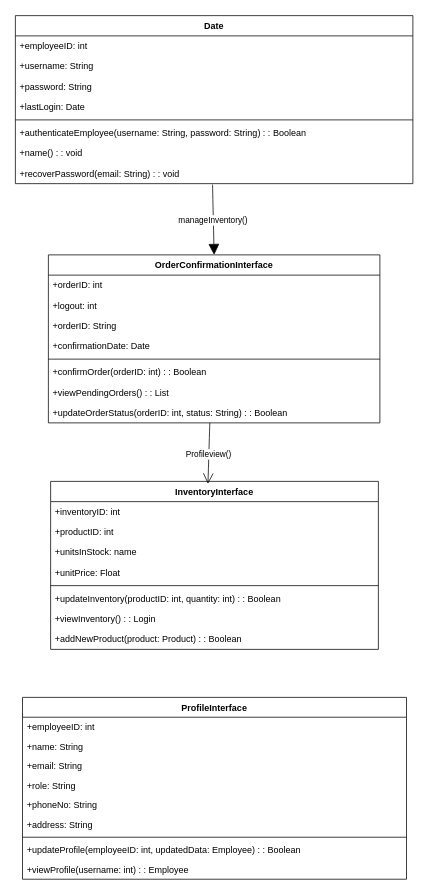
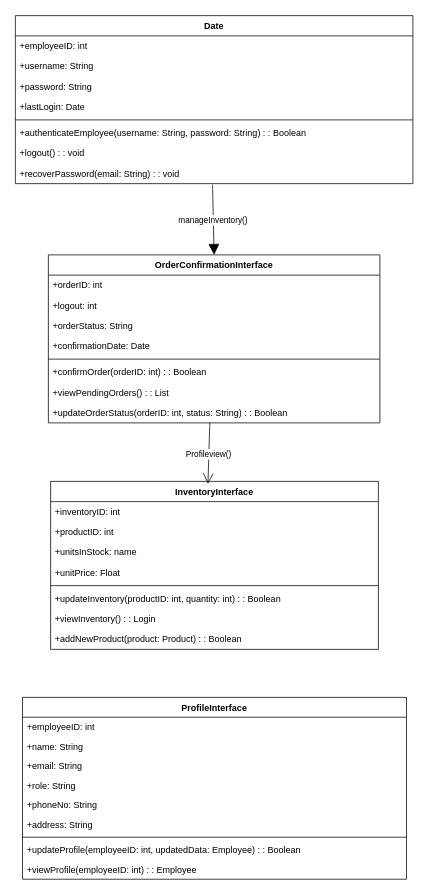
node "+name() : : void": label "+name() : : void" -> "+logout() : : void"
node "+orderID: String": label "+orderID: String" -> "+orderStatus: String"
node "+viewProfile(username: int) : : Employee": label "+viewProfile(username: int) : : Employee" -> "+viewProfile(employeeID: int) : : Employee"
